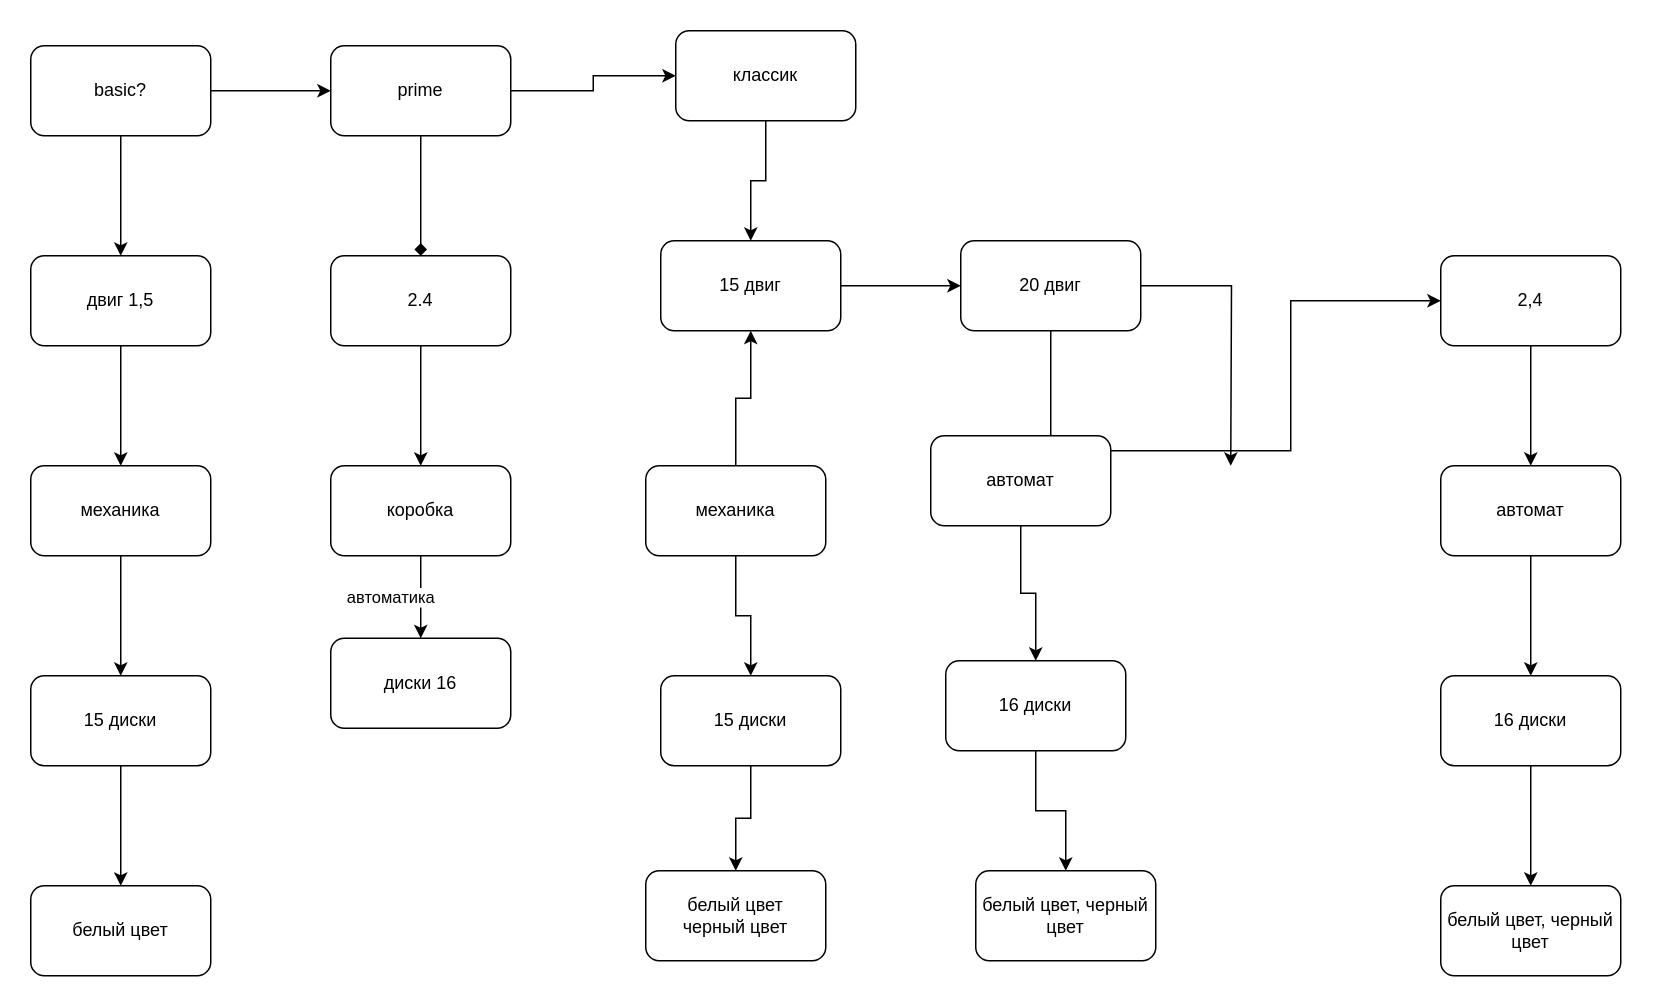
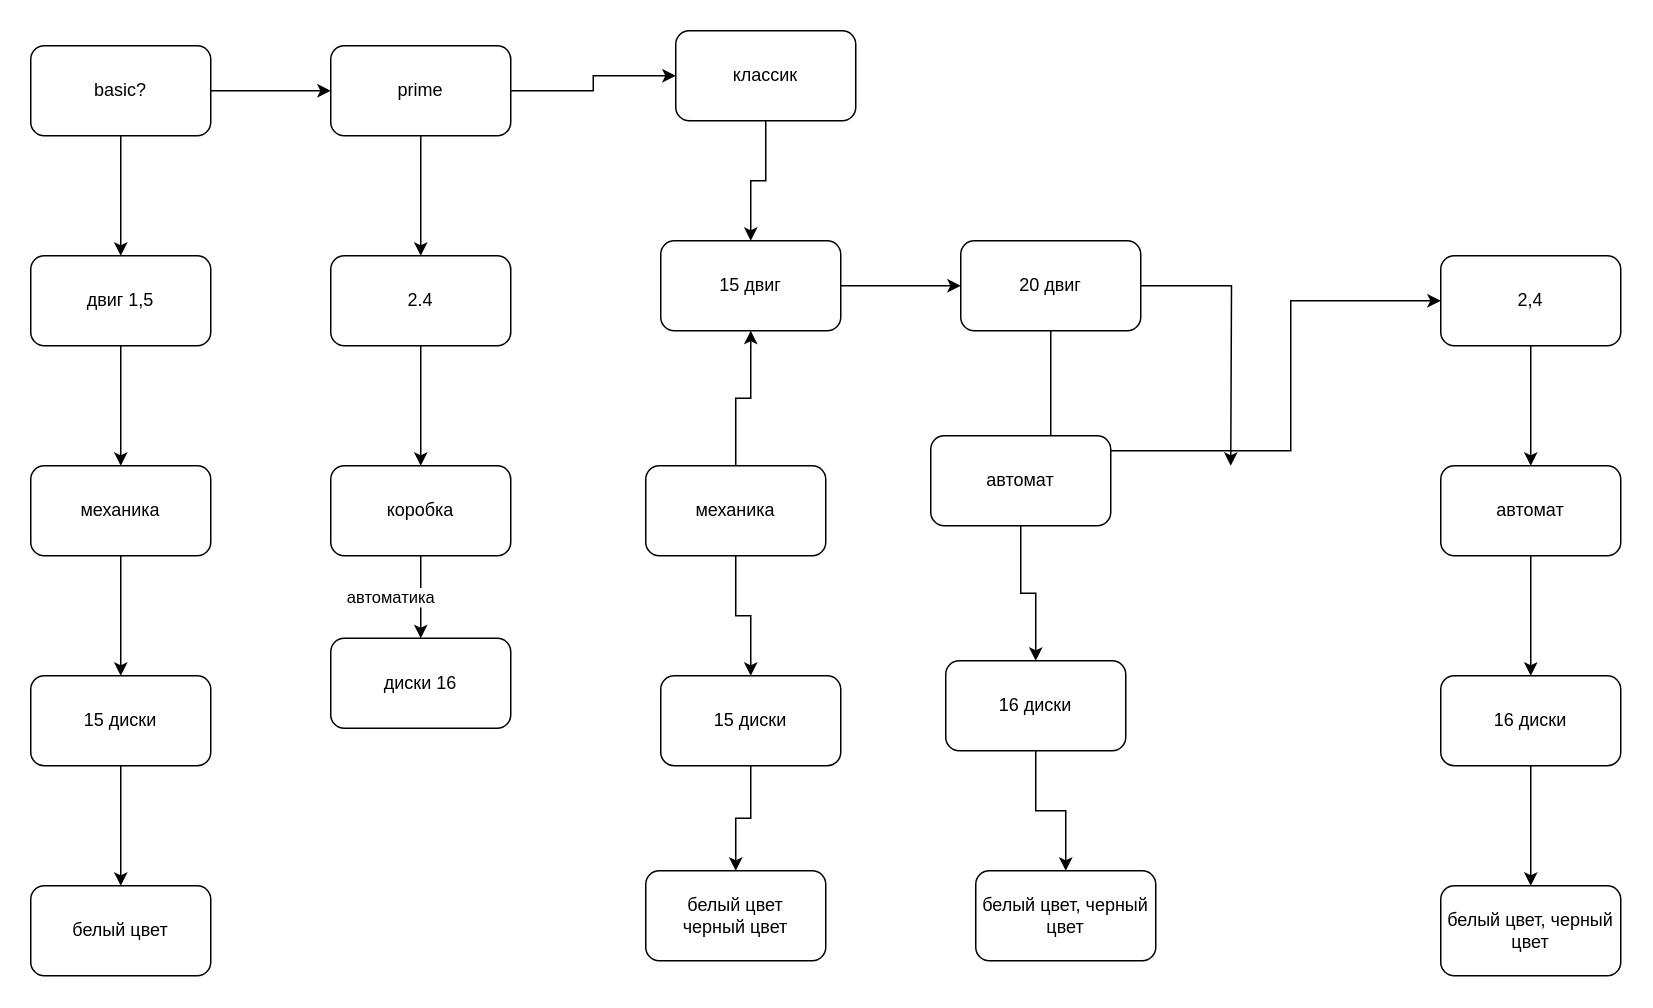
edge "prime" -> "2.4": arrowhead diamond -> classic
